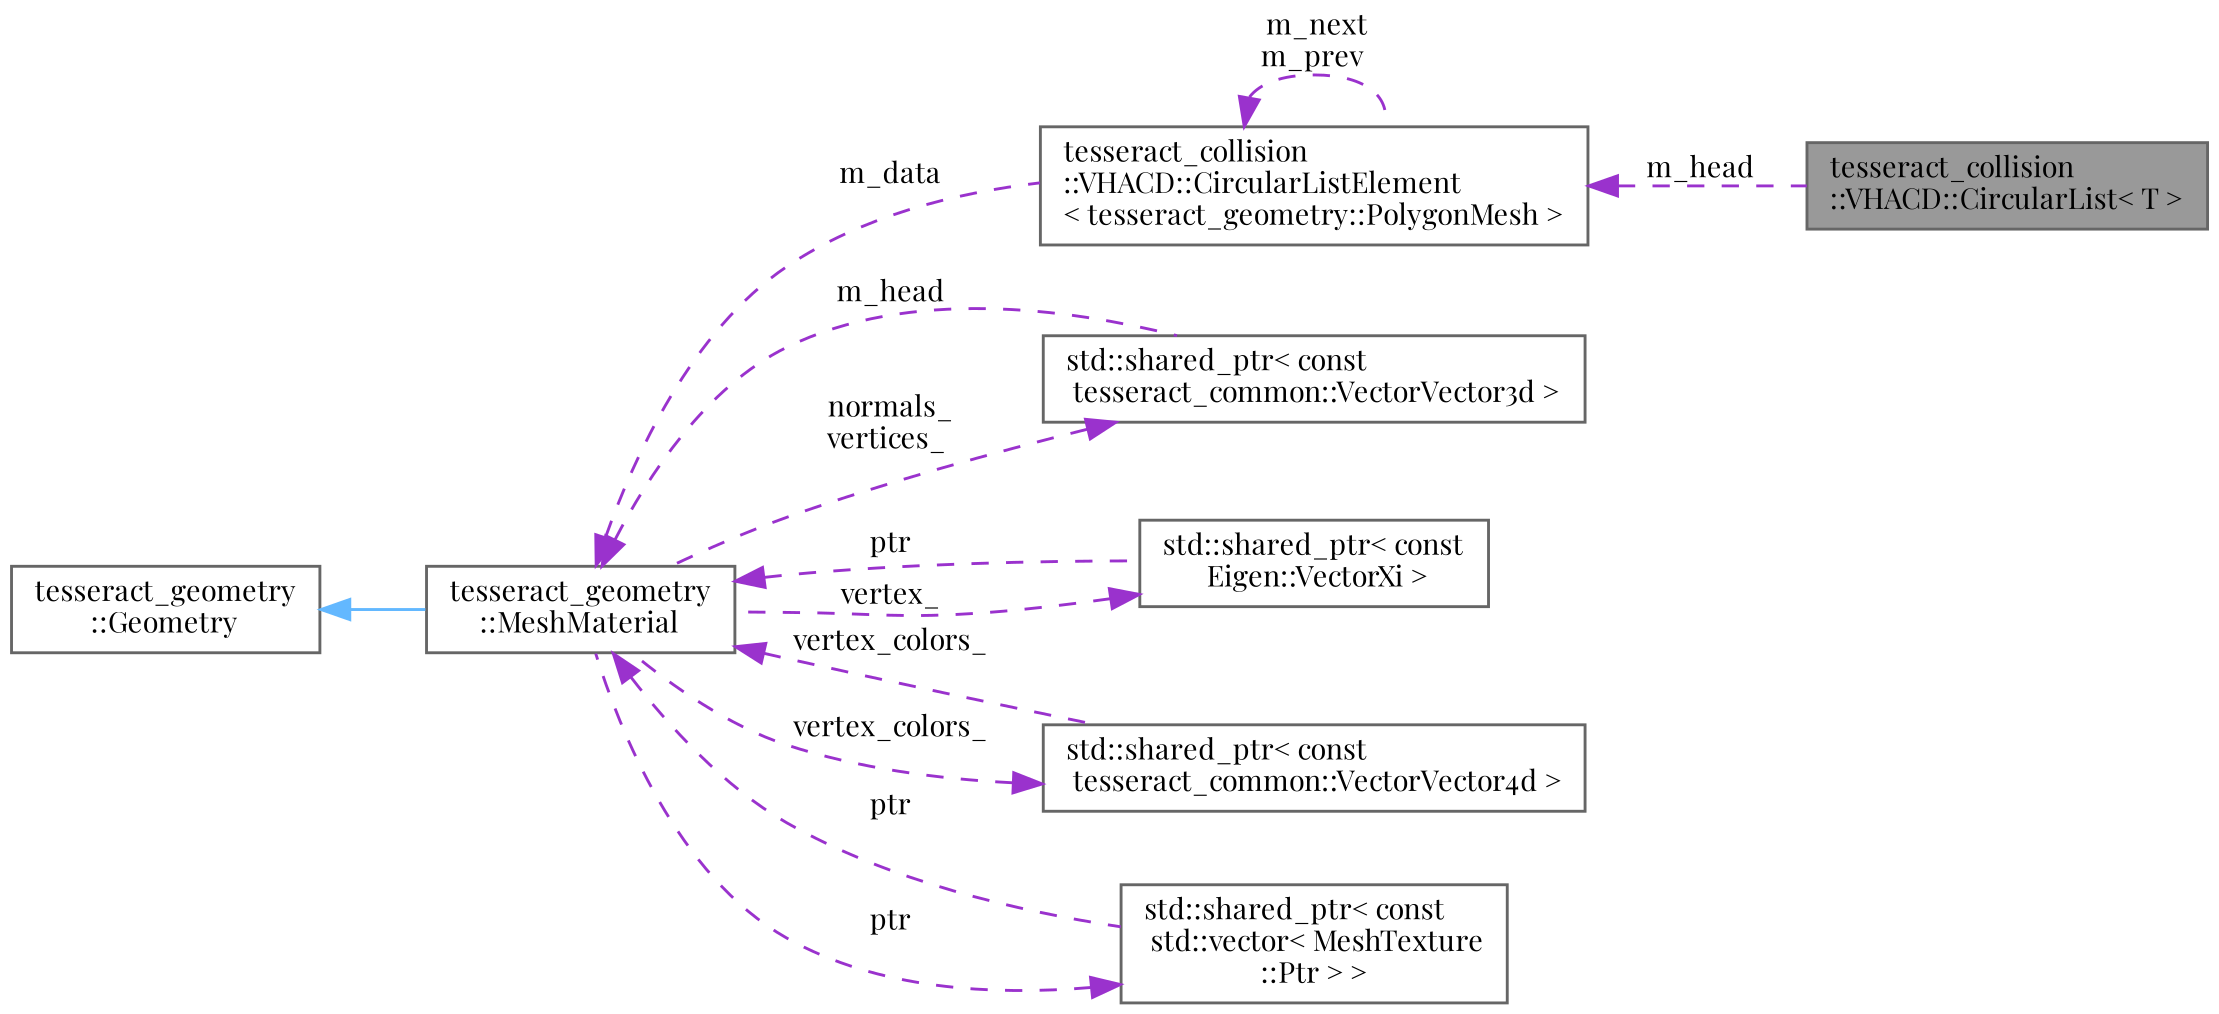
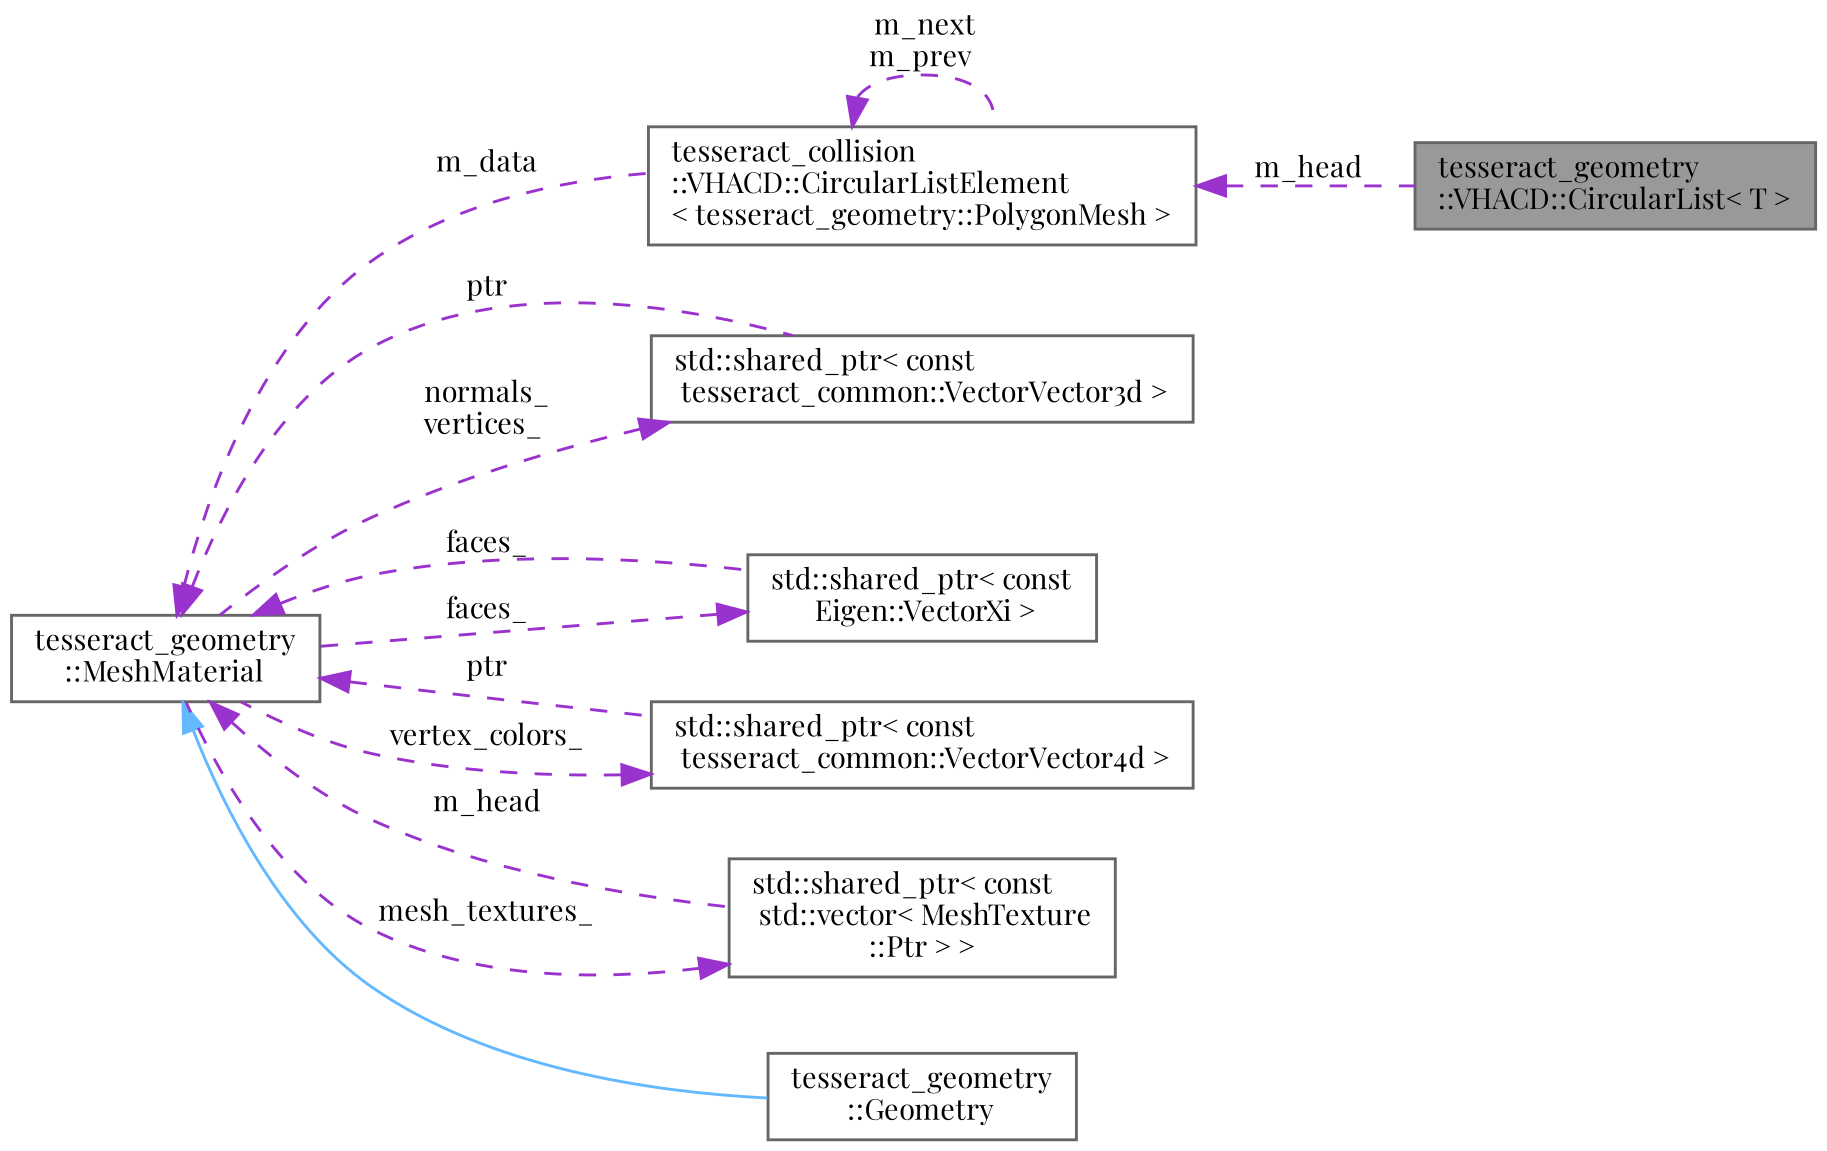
node "tesseract_collision ::VHACD::CircularList< T >": label "tesseract_collision ::VHACD::CircularList< T >" -> "tesseract_geometry ::VHACD::CircularList< T >"
edge "std::shared_ptr< const tesseract_common::VectorVector3d >" -> "tesseract_geometry ::MeshMaterial": label " m_head" -> " ptr"
edge "std::shared_ptr< const Eigen::VectorXi >" -> "tesseract_geometry ::MeshMaterial": label " ptr" -> " faces_"
edge "tesseract_geometry ::MeshMaterial" -> "std::shared_ptr< const Eigen::VectorXi >": label " vertex_" -> " faces_"
edge "tesseract_geometry ::MeshMaterial" -> "tesseract_geometry ::Geometry": reversed
edge "std::shared_ptr< const tesseract_common::VectorVector4d >" -> "tesseract_geometry ::MeshMaterial": label " vertex_colors_" -> " ptr"
edge "std::shared_ptr< const std::vector< MeshTexture ::Ptr > >" -> "tesseract_geometry ::MeshMaterial": label " ptr" -> " m_head"
edge "tesseract_geometry ::MeshMaterial" -> "std::shared_ptr< const std::vector< MeshTexture ::Ptr > >": label " ptr" -> " mesh_textures_"
